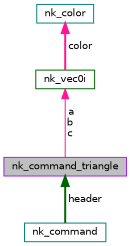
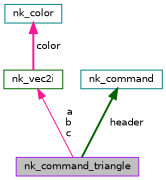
node "nk_vec0i": label "nk_vec0i" -> "nk_vec2i"
edge "nk_command" -> "nk_command_triangle": reversed
